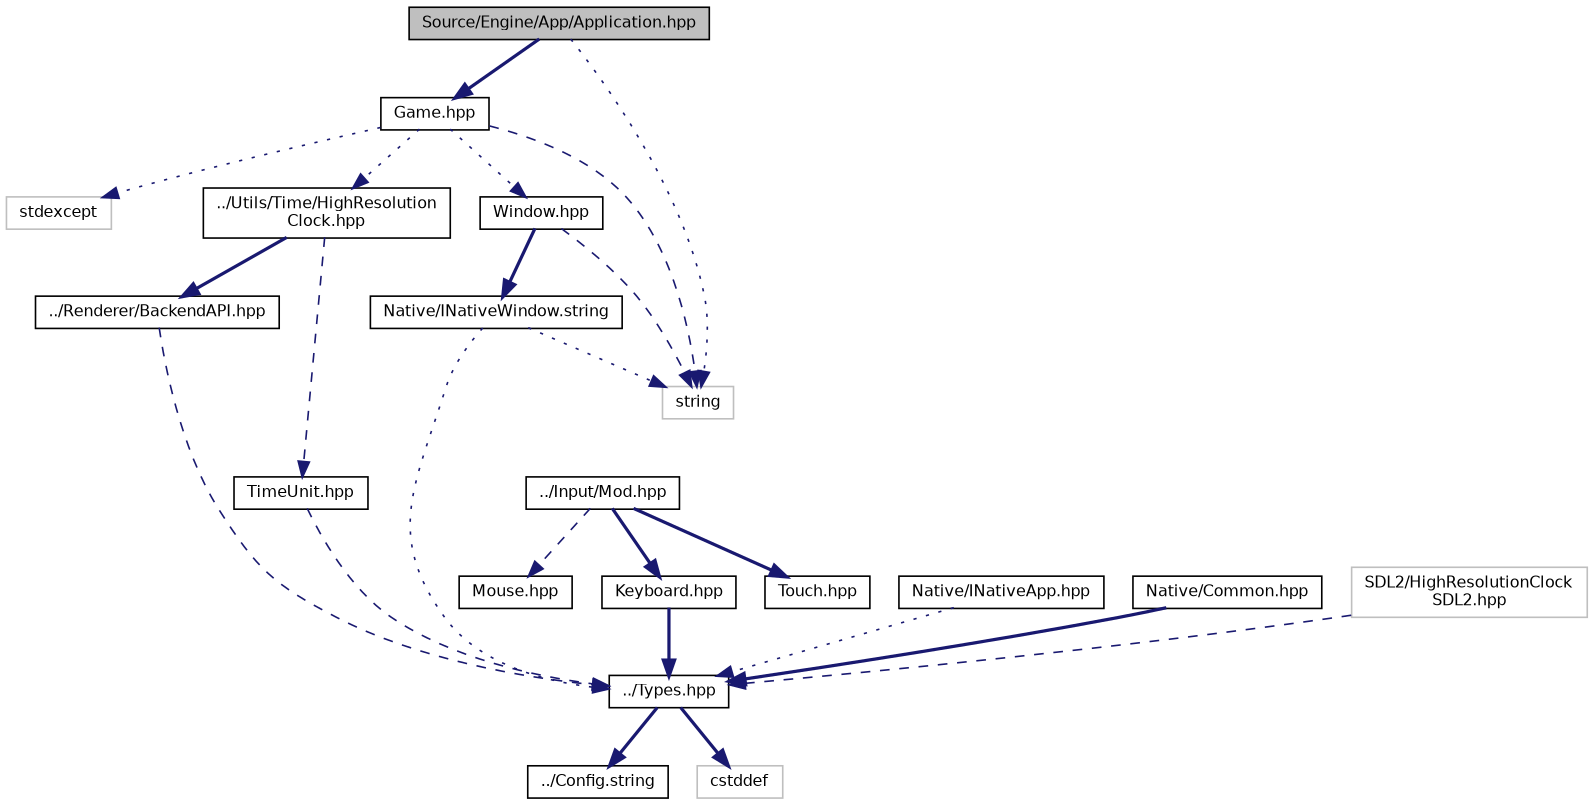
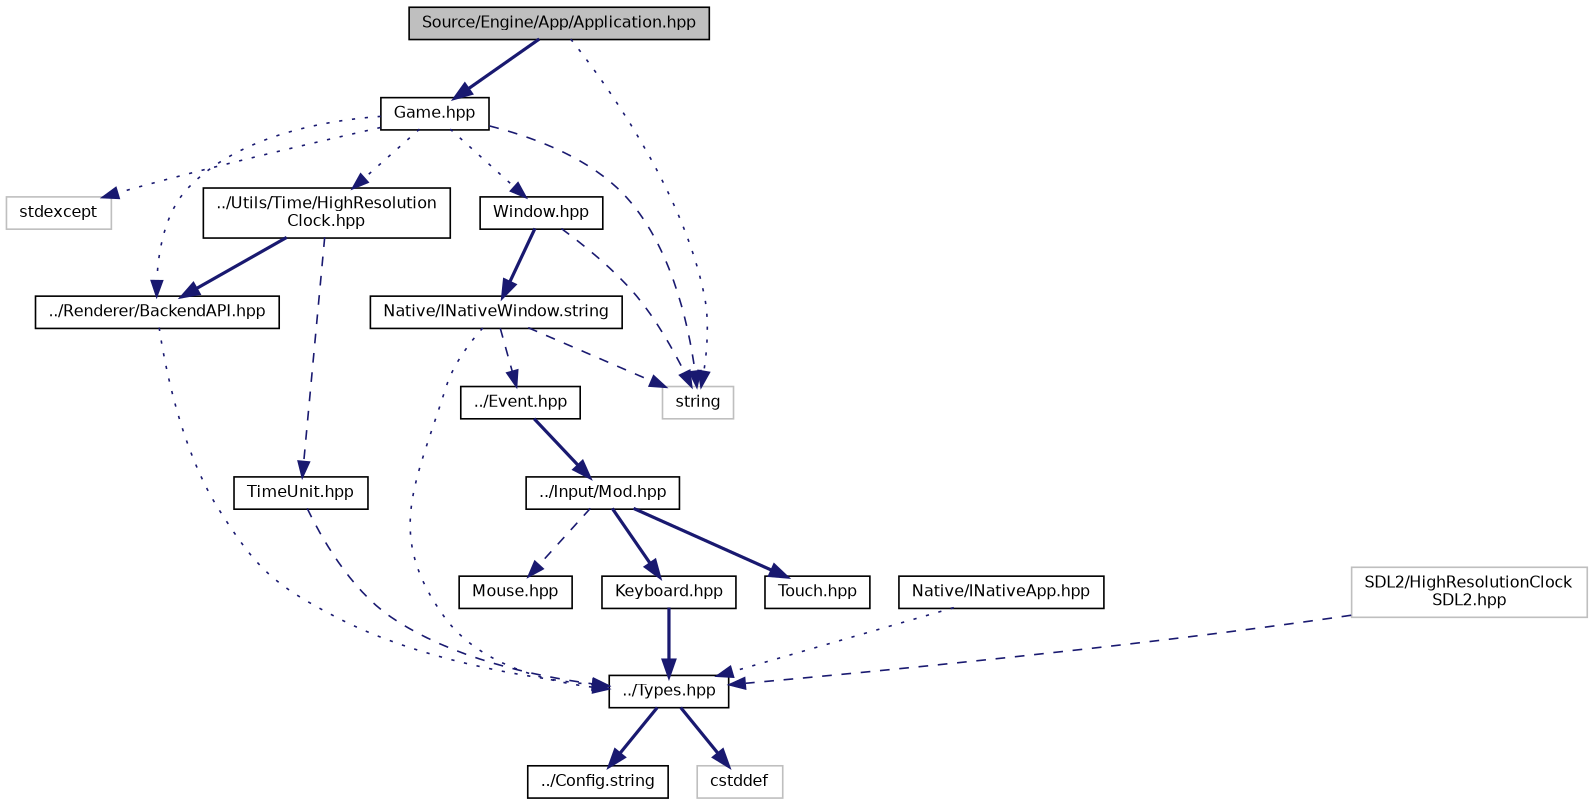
edge "Game.hpp" -> "../Renderer/BackendAPI.hpp": added
edge "Native/INativeWindow.string" -> "string": style dotted -> dashed
node "../Event.hpp": added
node "Native/Common.hpp": removed
edge "../Renderer/BackendAPI.hpp" -> "../Types.hpp": style dashed -> dotted
